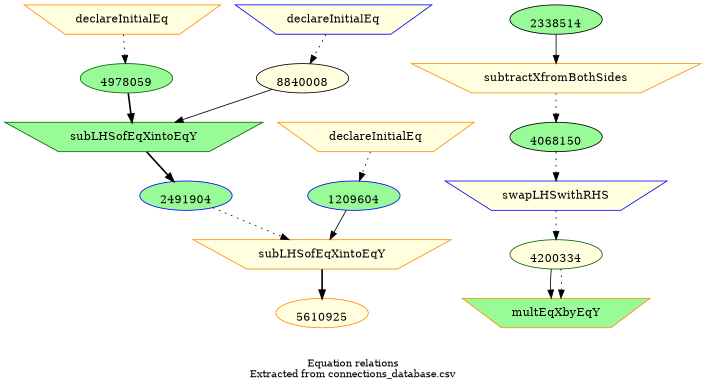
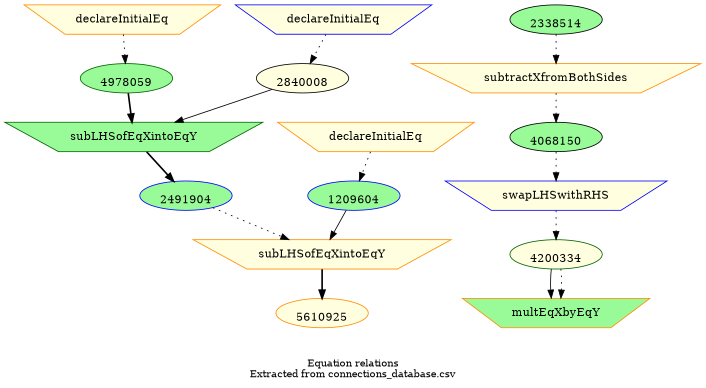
edge "2338514" -> "subtractXfromBothSides": style solid -> dotted
node "8840008": label "8840008" -> "2840008"
